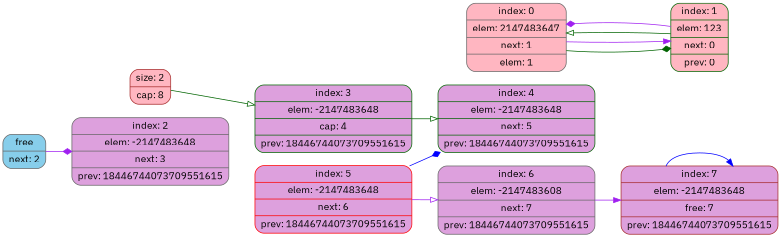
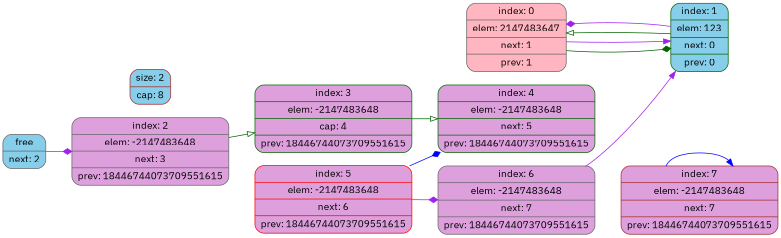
node "index: 1": fillcolor lightpink -> skyblue
node "index: 0": text "elem: 1" -> "prev: 1"
node "size: 2": fillcolor lightpink -> skyblue
edge "size: 2" -> "index: 3": now "index: 2" -> "index: 3"
node "index: 6": text "elem: -2147483608" -> "elem: -2147483648"
edge "index: 5" -> "index: 6": arrowhead onormal -> diamond
edge "index: 6" -> "index: 7": now "index: 6" -> "index: 1"
node "index: 7": text "free: 7" -> "next: 7"
